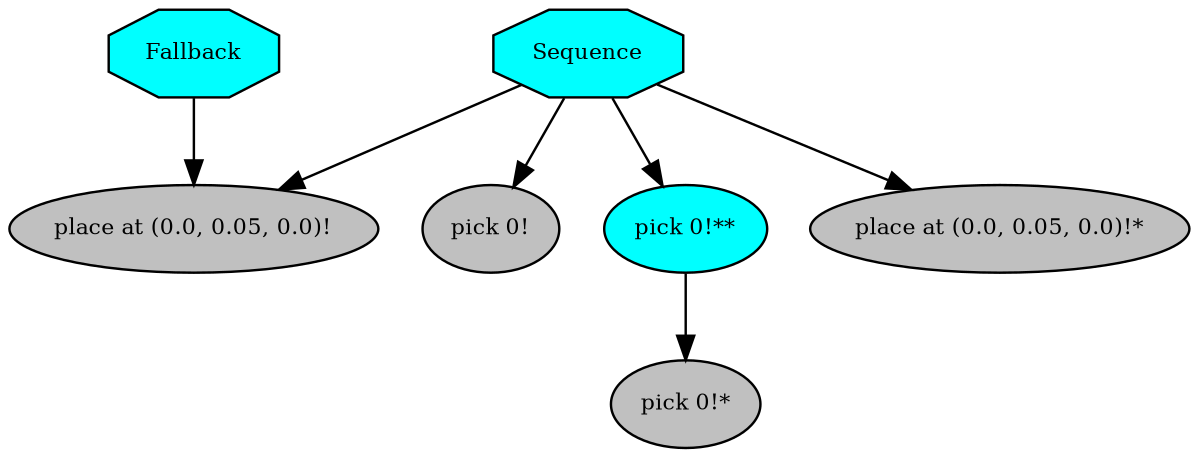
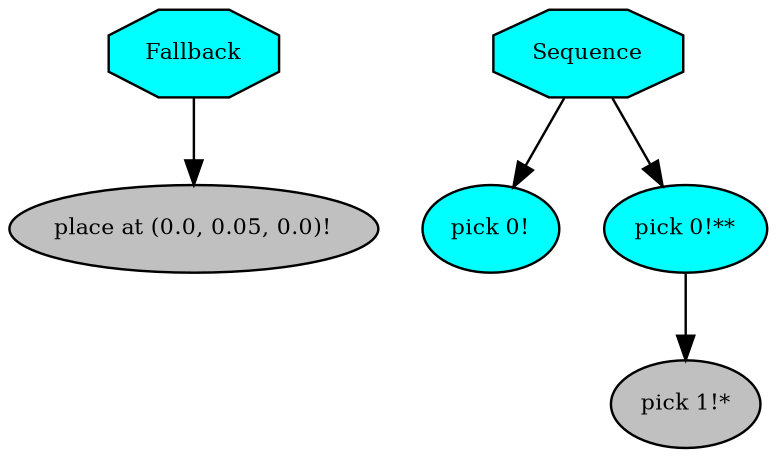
edge "Sequence" -> "place at (0.0, 0.05, 0.0)!": removed
node "pick 0!": fillcolor gray -> cyan
node "place at (0.0, 0.05, 0.0)!*": removed
node "pick 0!*": label "pick 0!*" -> "pick 1!*"
